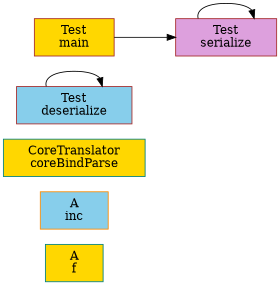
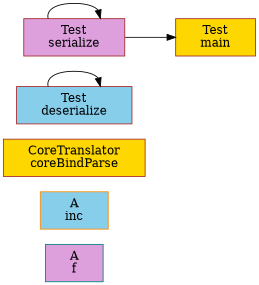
edge "Test main" -> "Test serialize": reversed
node "CoreTranslator coreBindParse": color teal -> brown
node "A f": fillcolor gold -> plum
